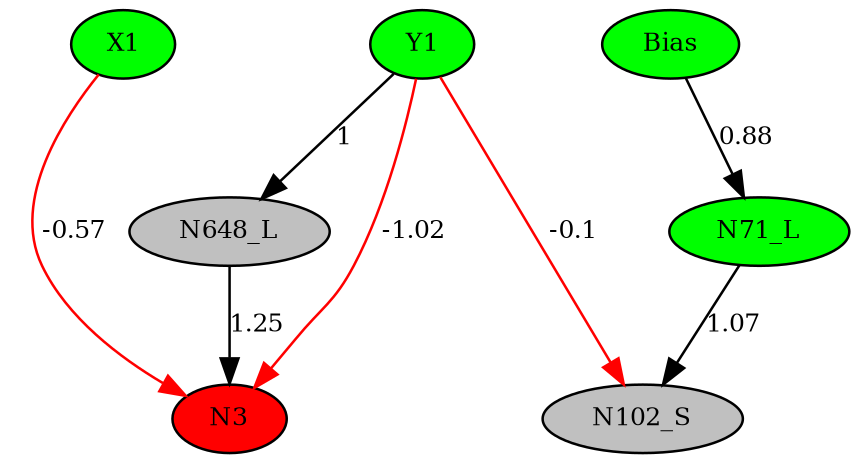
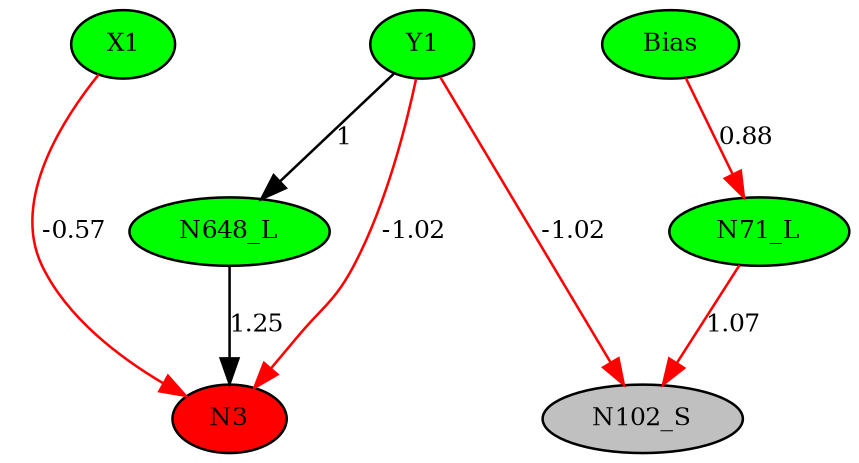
edge "Bias" -> "N71_L": color black -> red
node "N648_L": fillcolor gray -> green
edge "Y1" -> "N102_S": label "-0.1" -> "-1.02"
edge "N71_L" -> "N102_S": color black -> red
